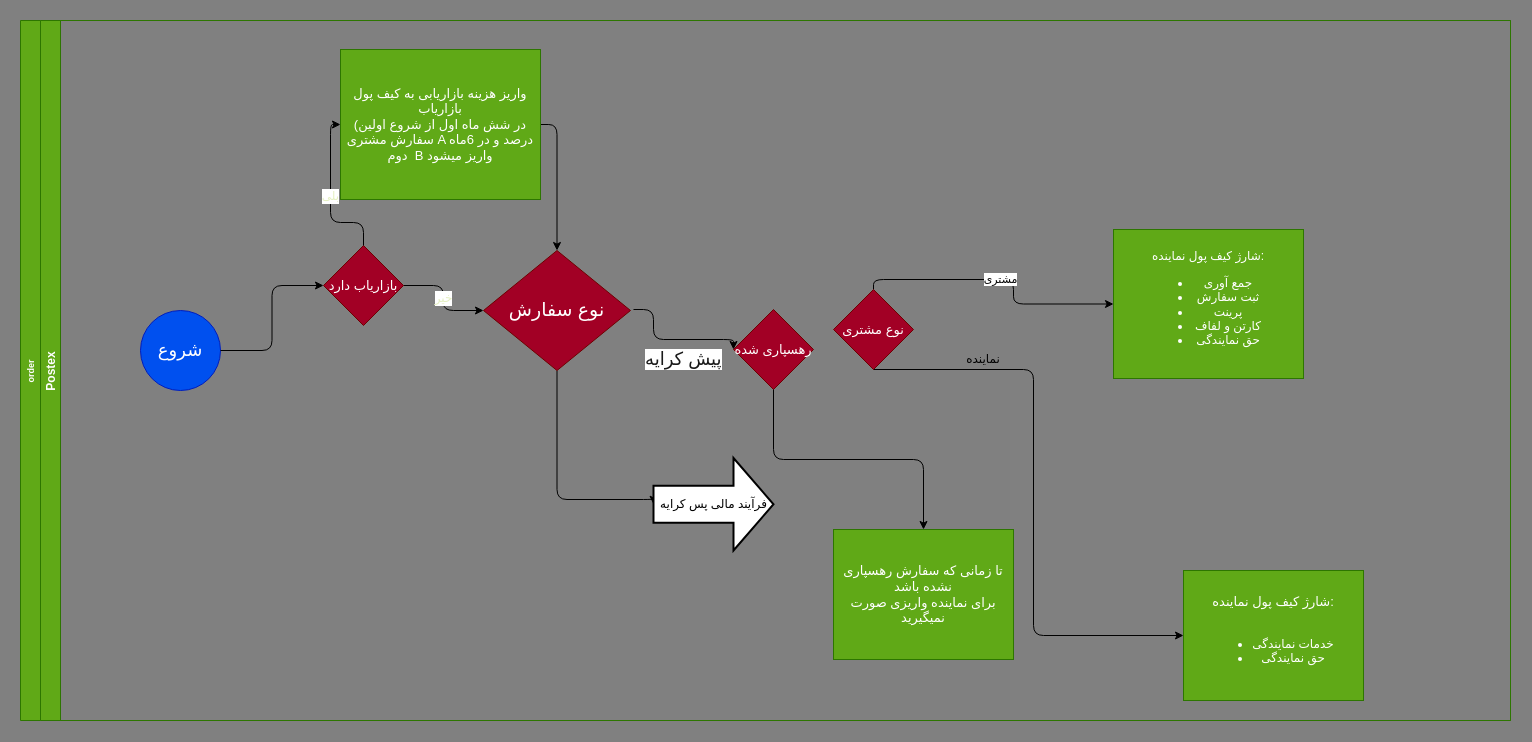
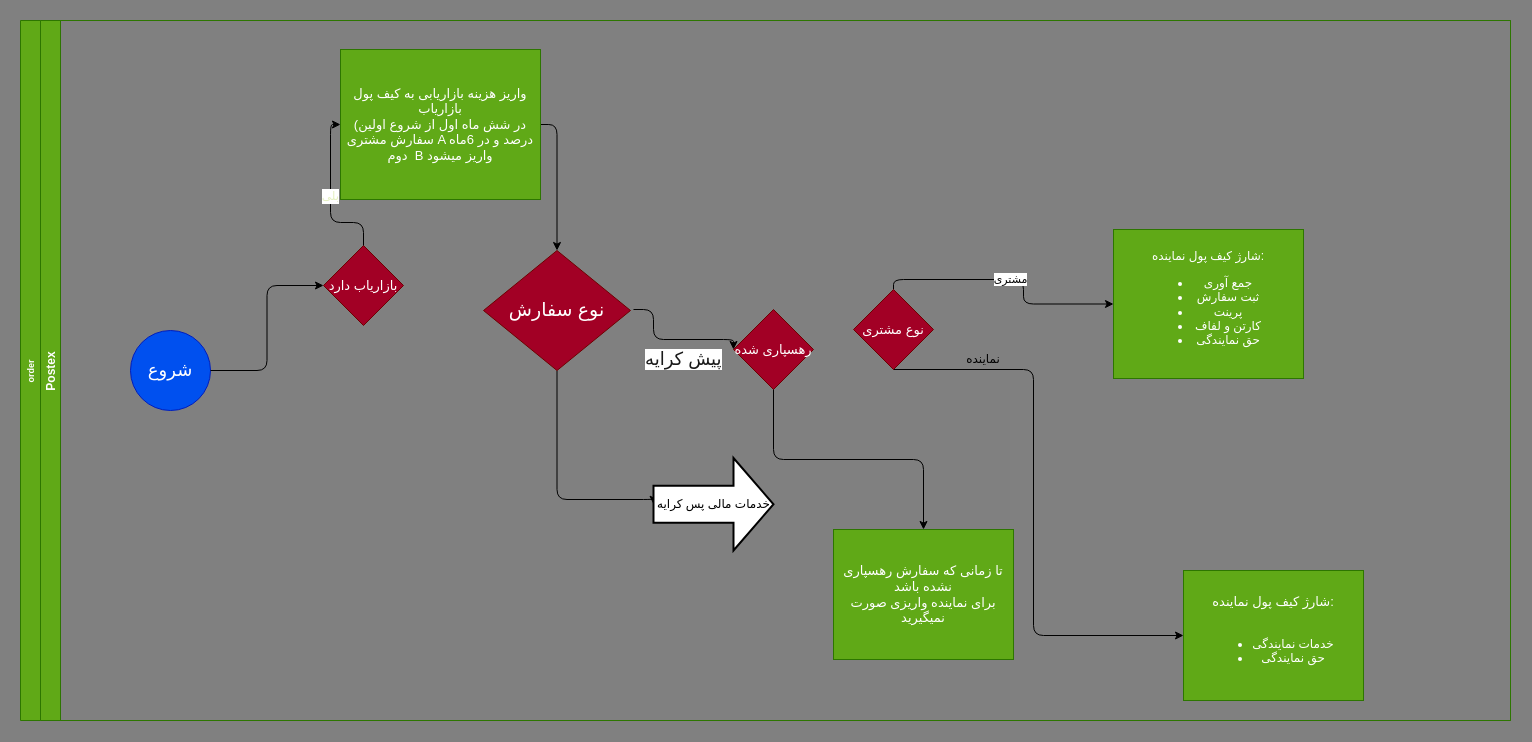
edge "بازاریاب دارد" -> "نوع سفارش": removed, label "خیر"
node "نوع مشتری": moved (874, 330) -> (894, 330)
node "شروع": moved (181, 351) -> (171, 371)
node "فرآیند مالی پس کرایه": label "فرآیند مالی پس کرایه" -> "خدمات مالی پس کرایه"
